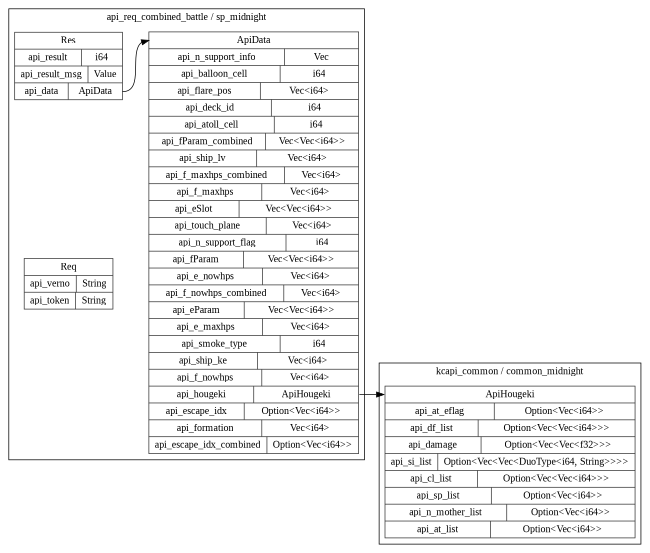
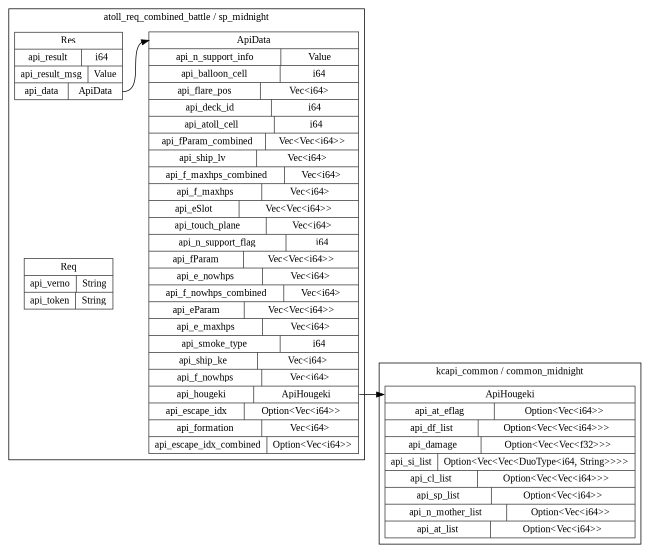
cluster "api_req_combined_battle / sp_midnight": label "api_req_combined_battle / sp_midnight" -> "atoll_req_combined_battle / sp_midnight"
node "ApiData": text "Vec" -> "Value"
